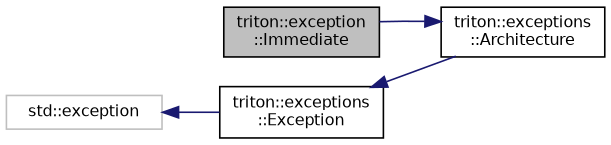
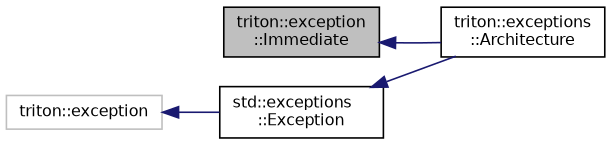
edge "triton::exception ::Immediate" -> "triton::exceptions ::Architecture": reversed
node "std::exception": label "std::exception" -> "triton::exception"
node "triton::exceptions ::Exception": label "triton::exceptions ::Exception" -> "std::exceptions ::Exception"
